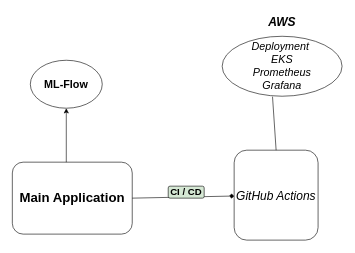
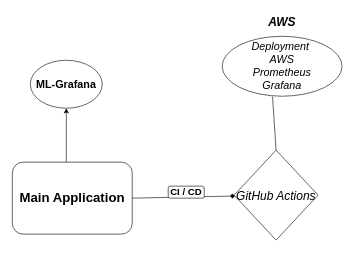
node "Deployment EKS Prometheus Grafana": label "Deployment EKS Prometheus Grafana" -> "Deployment AWS Prometheus Grafana"
node "ML-Flow": label "ML-Flow" -> "ML-Grafana"
node "CI / CD": fillcolor #d5e8d4 -> #ffffff
node "GitHub Actions": shape rounded rectangle -> diamond
